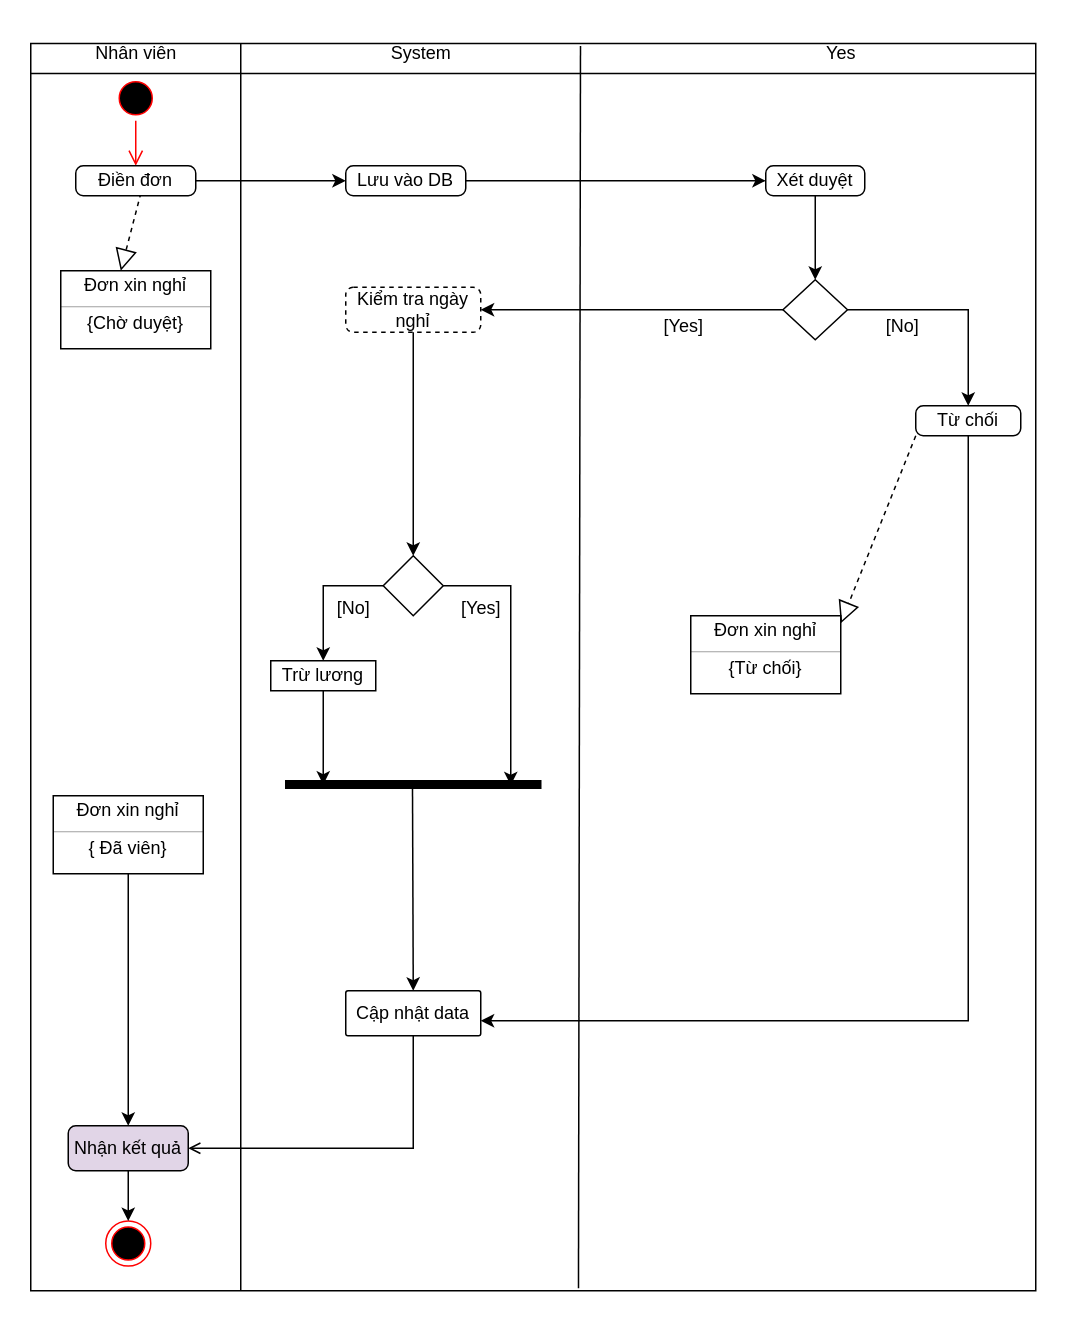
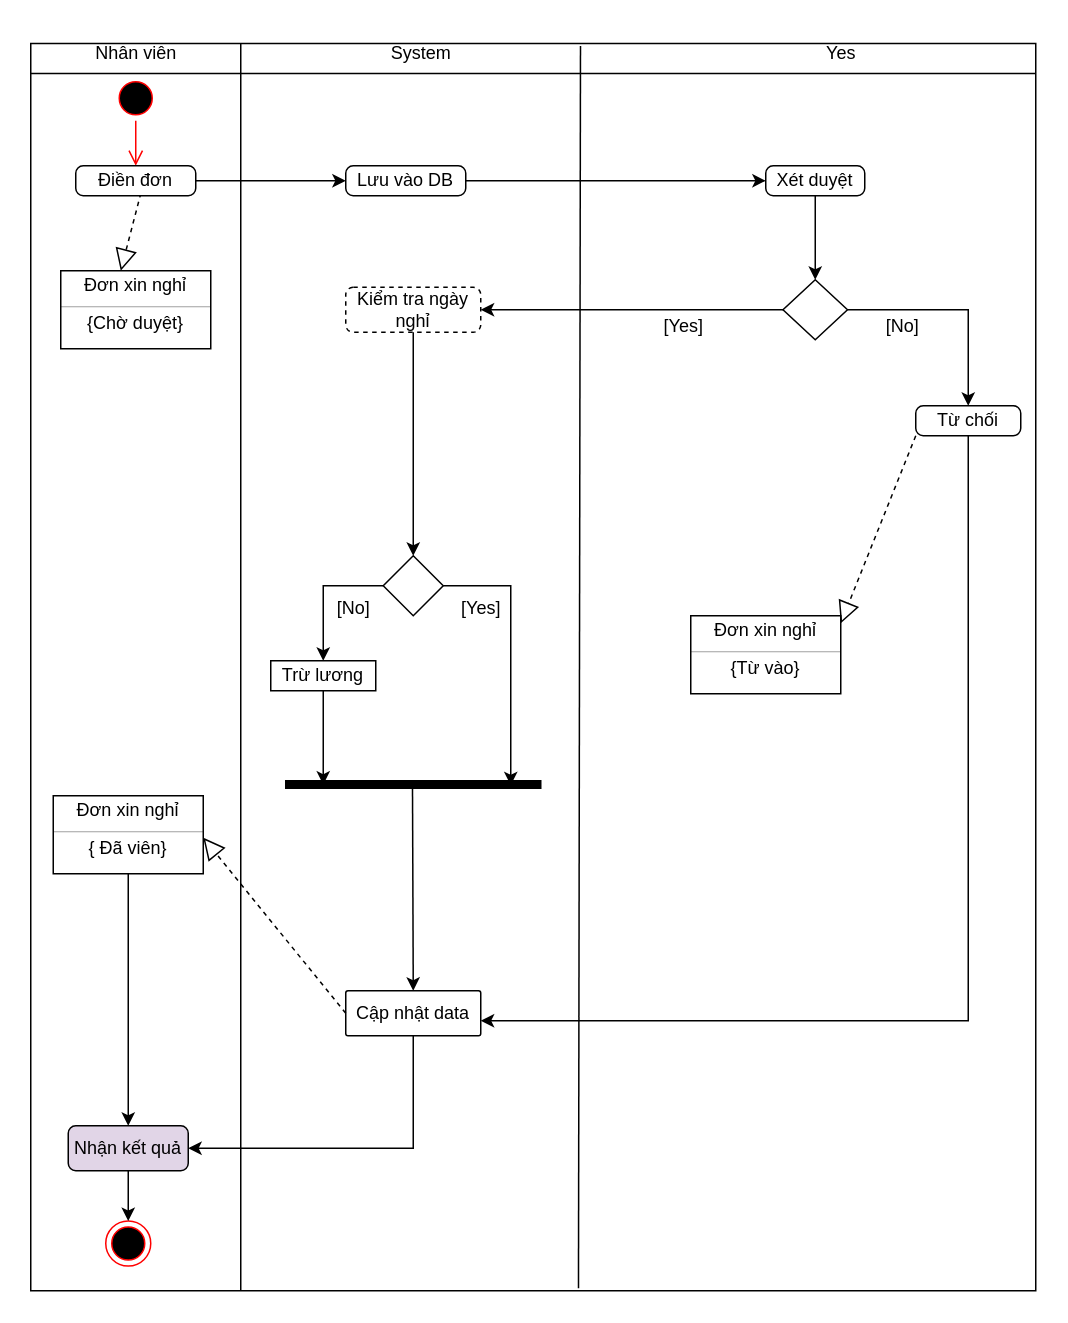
node "{Từ chối}": label "{Từ chối}" -> "{Từ vào}"
edge "Cập nhật data" -> "{ Đã viên}": added
edge "Cập nhật data" -> "Nhận kết quả": arrowhead open -> classic
